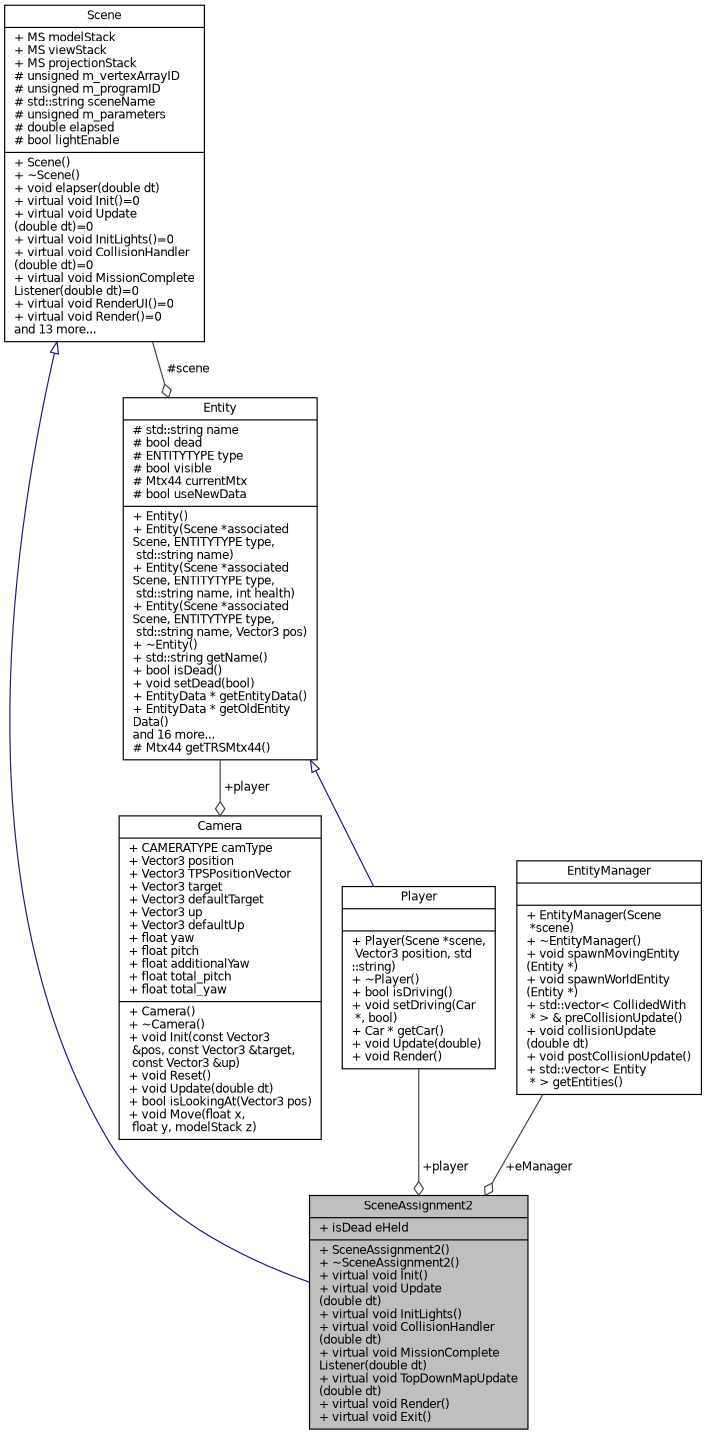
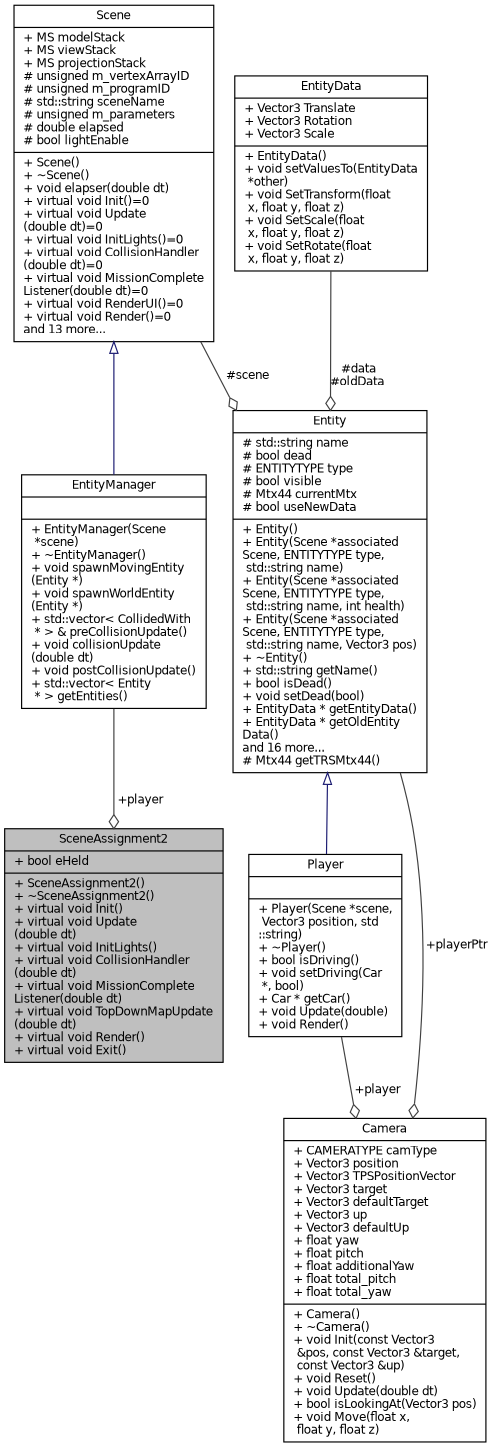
node "EntityData": added
edge "Entity" -> "Camera": label " +player" -> " +playerPtr"
edge "SceneAssignment2" -> "Scene": now "EntityManager" -> "Scene"
edge "Player" -> "SceneAssignment2": now "Player" -> "Camera"
node "Camera": text "float y, modelStack z)" -> "float y, float z)"
edge "EntityManager" -> "SceneAssignment2": label " +eManager" -> " +player"
node "SceneAssignment2": text "+ isDead eHeld" -> "+ bool eHeld"
